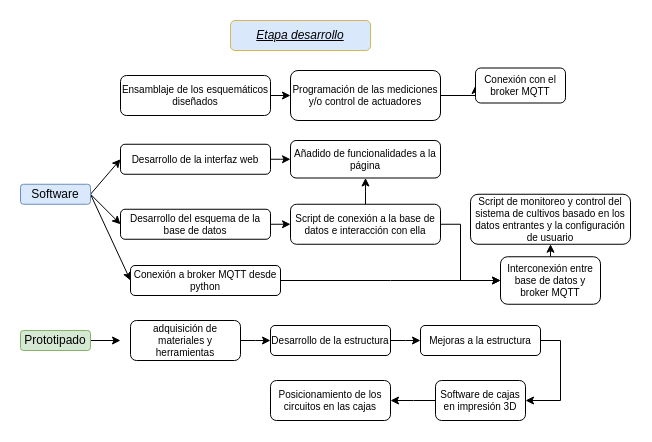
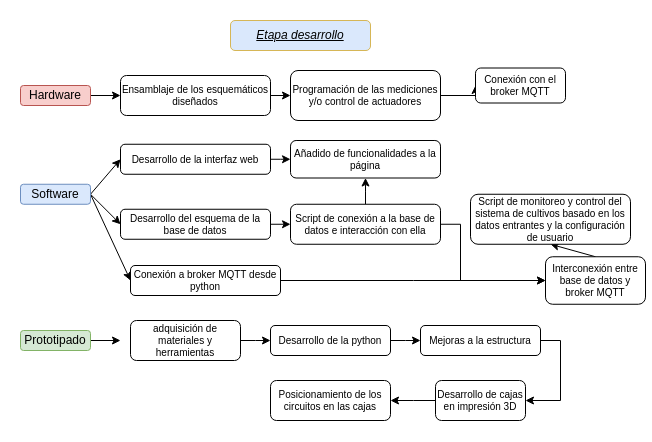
node "Hardware": added
edge "Hardware" -> "Ensamblaje de los esquemáticos diseñados": added
node "Interconexión entre base de datos y broker MQTT": moved (551, 281) -> (596, 281)
node "Desarrollo de la estructura": label "Desarrollo de la estructura" -> "Desarrollo de la python"
node "Software de cajas en impresión 3D": label "Software de cajas en impresión 3D" -> "Desarrollo de cajas en impresión 3D"
